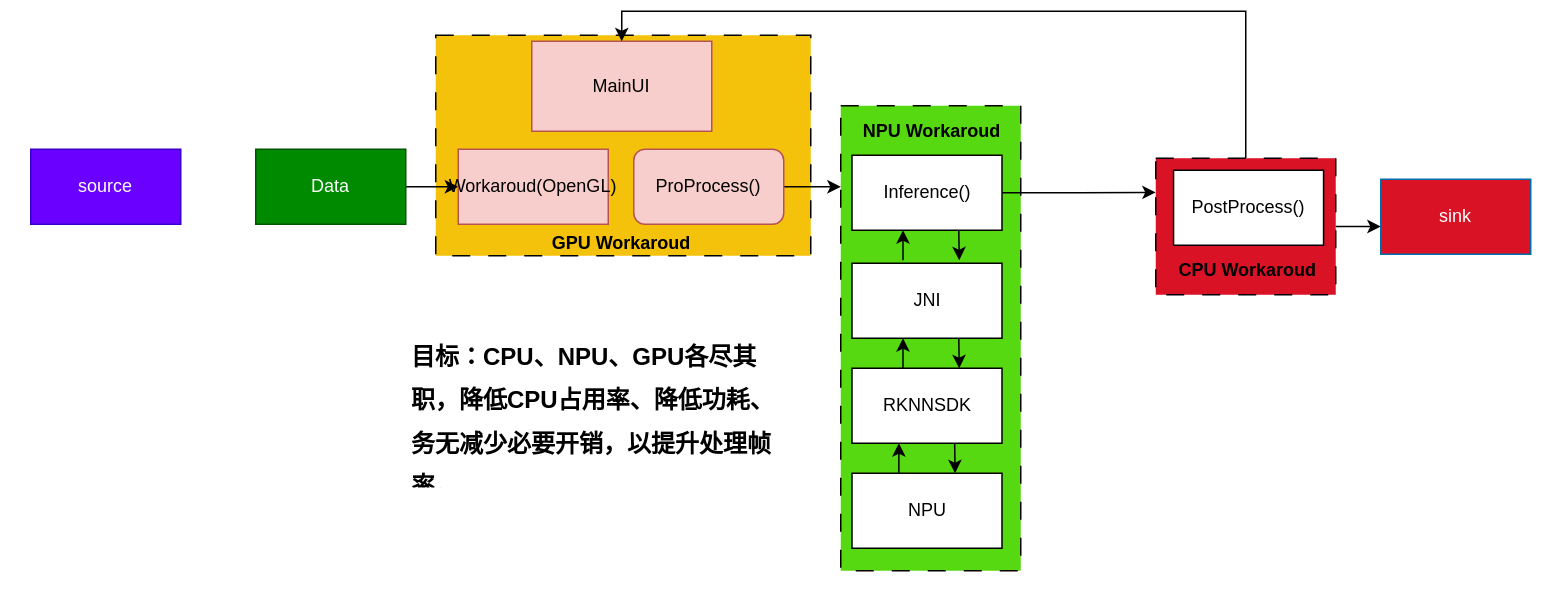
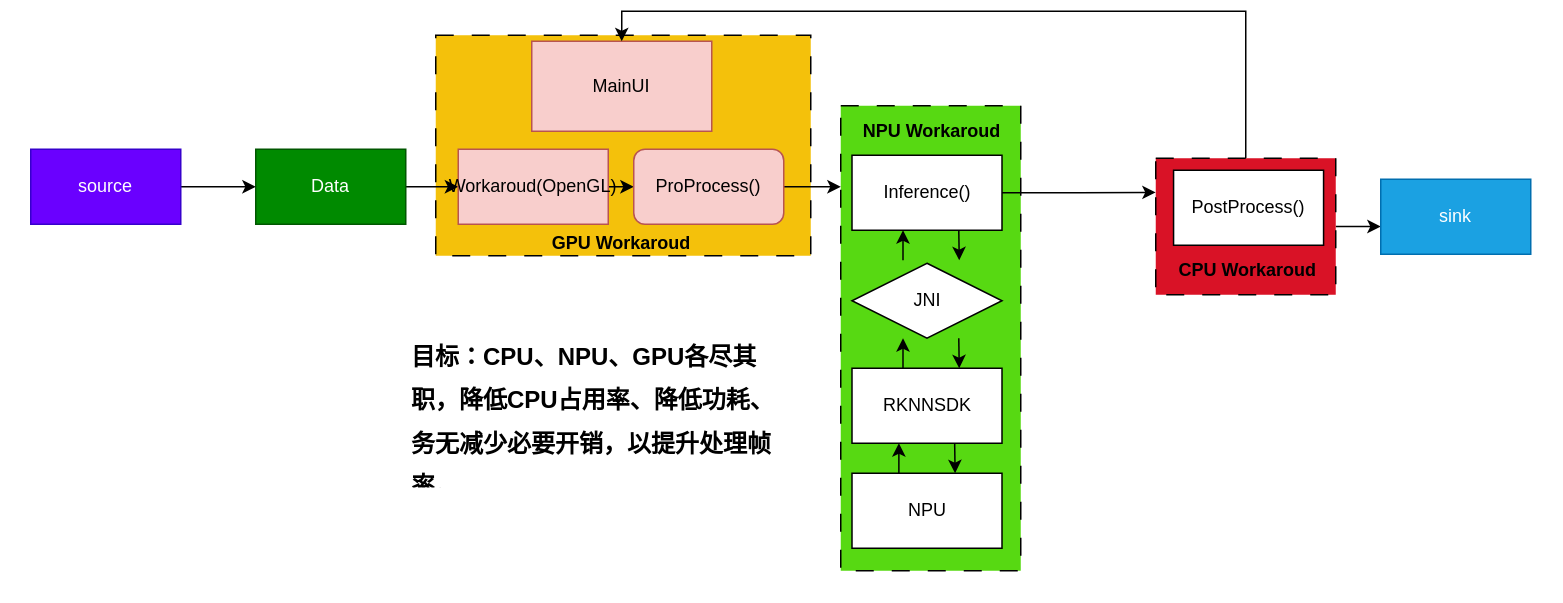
edge "source" -> "Data": added
edge "Workaroud(OpenGL)" -> "ProProcess()": added
node "sink": fillcolor #d91226 -> #1ba1e2
node "JNI": shape rectangle -> diamond
